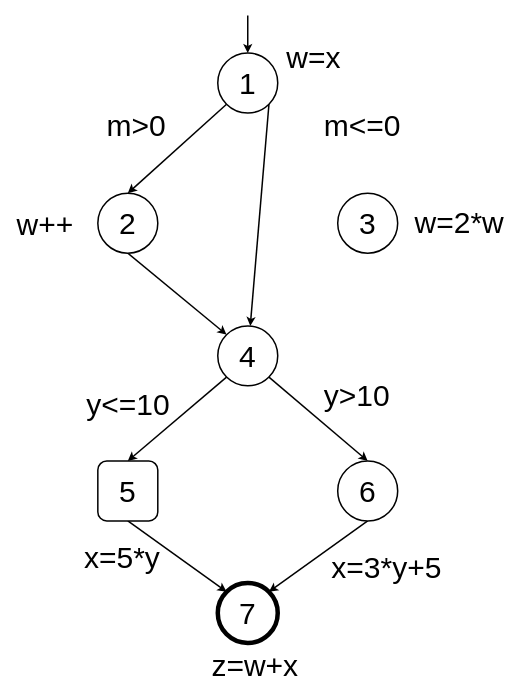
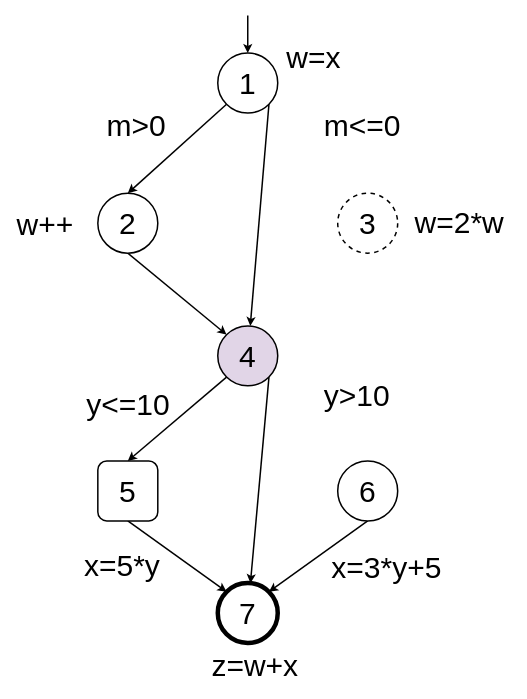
node "3": style solid -> dashed
node "4": fillcolor #ffffff -> #e1d5e7
edge "4" -> "6": now "4" -> "7"
node "x=5*y": moved (128, 557) -> (128, 564)
